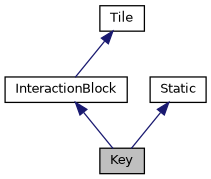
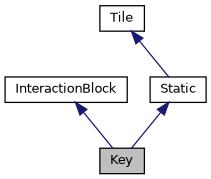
edge "InteractionBlock" -> "Tile": now "Static" -> "Tile"
